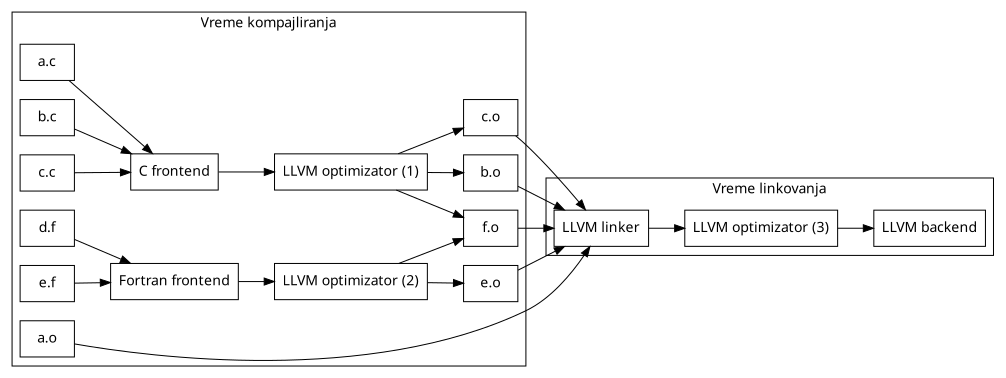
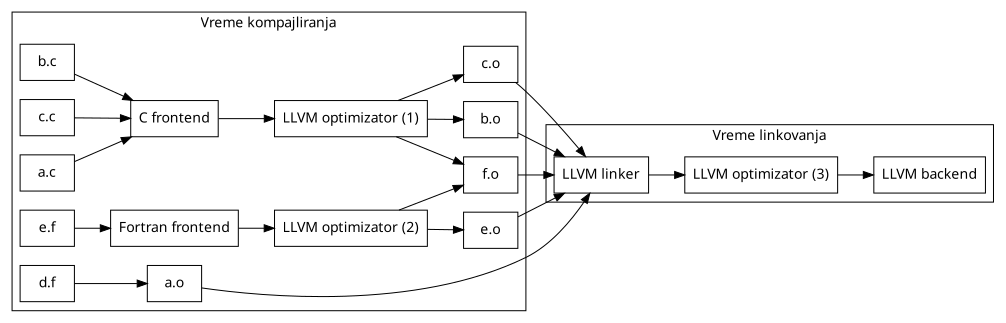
edge "d.f" -> "Fortran frontend": now "d.f" -> "a.o"
